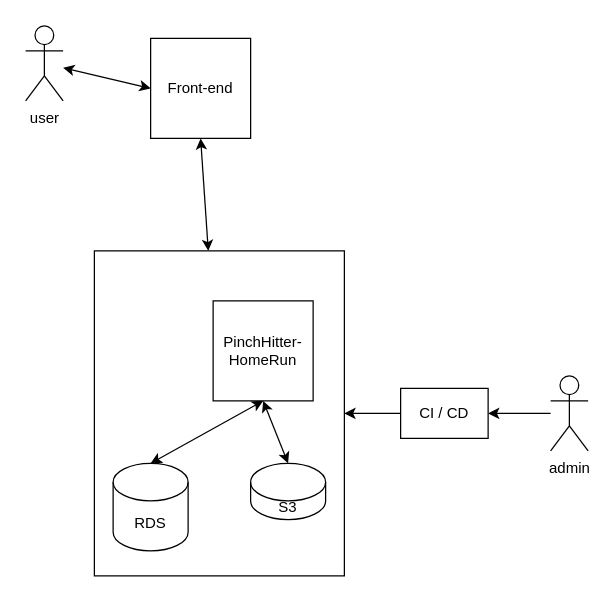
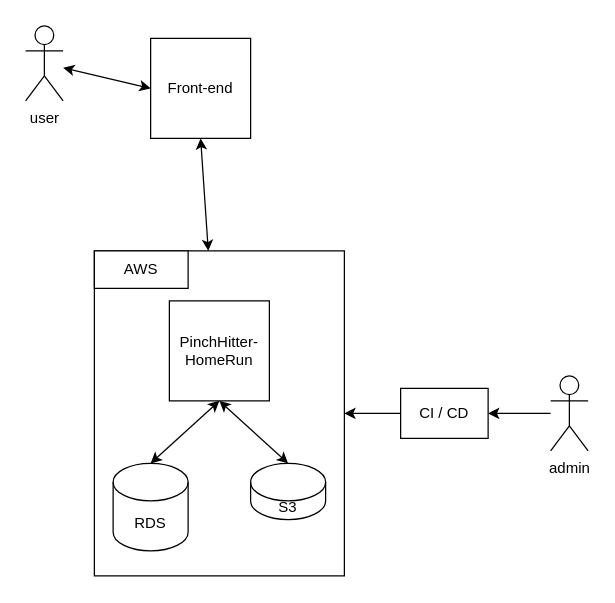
node "AWS": added
node "PinchHitter-HomeRun": moved (263, 351) -> (219, 351)
